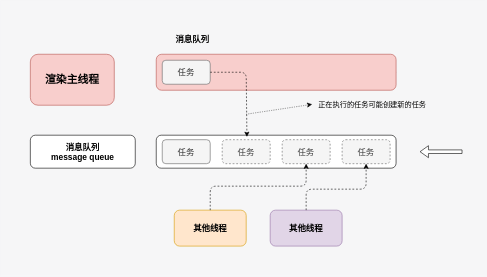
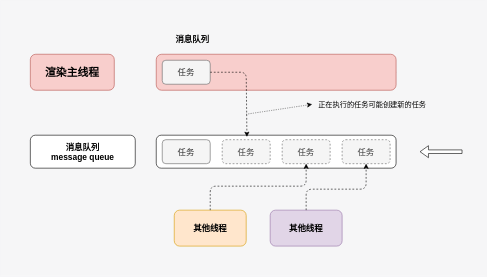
node "渲染主线程": size 84x51 -> 84x36
